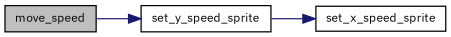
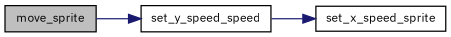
node "move_speed": label "move_speed" -> "move_sprite"
node "set_y_speed_sprite": label "set_y_speed_sprite" -> "set_y_speed_speed"
